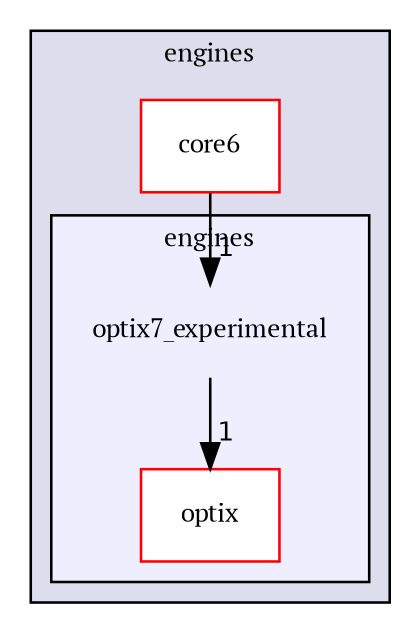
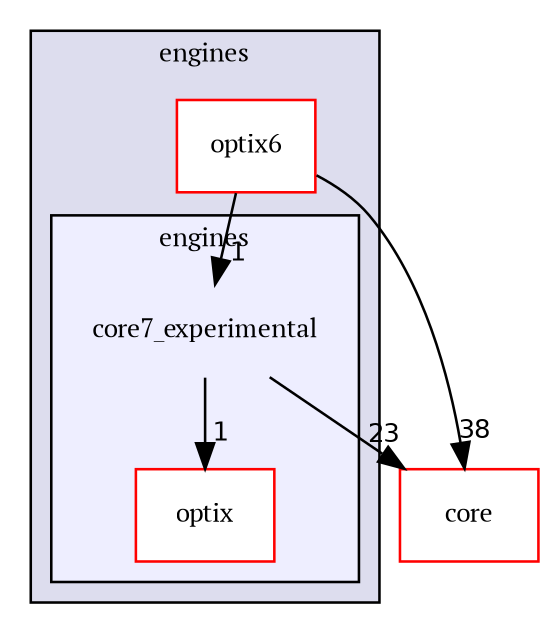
node "core6": label "core6" -> "optix6"
node "optix7_experimental": label "optix7_experimental" -> "core7_experimental"
node "core": added
